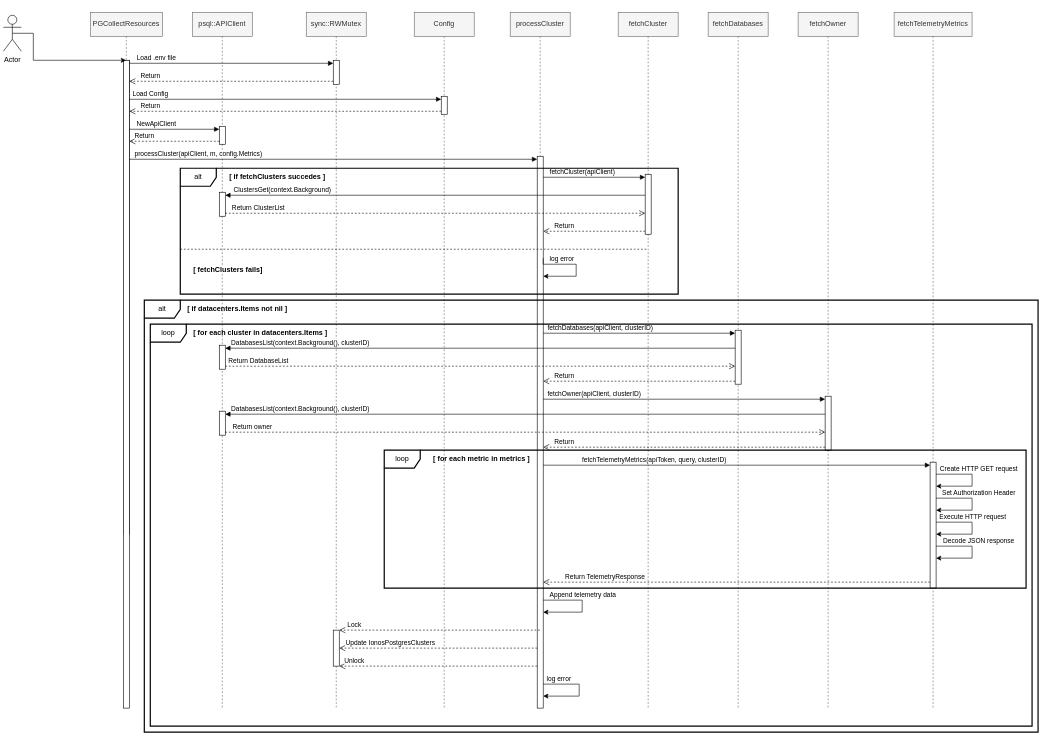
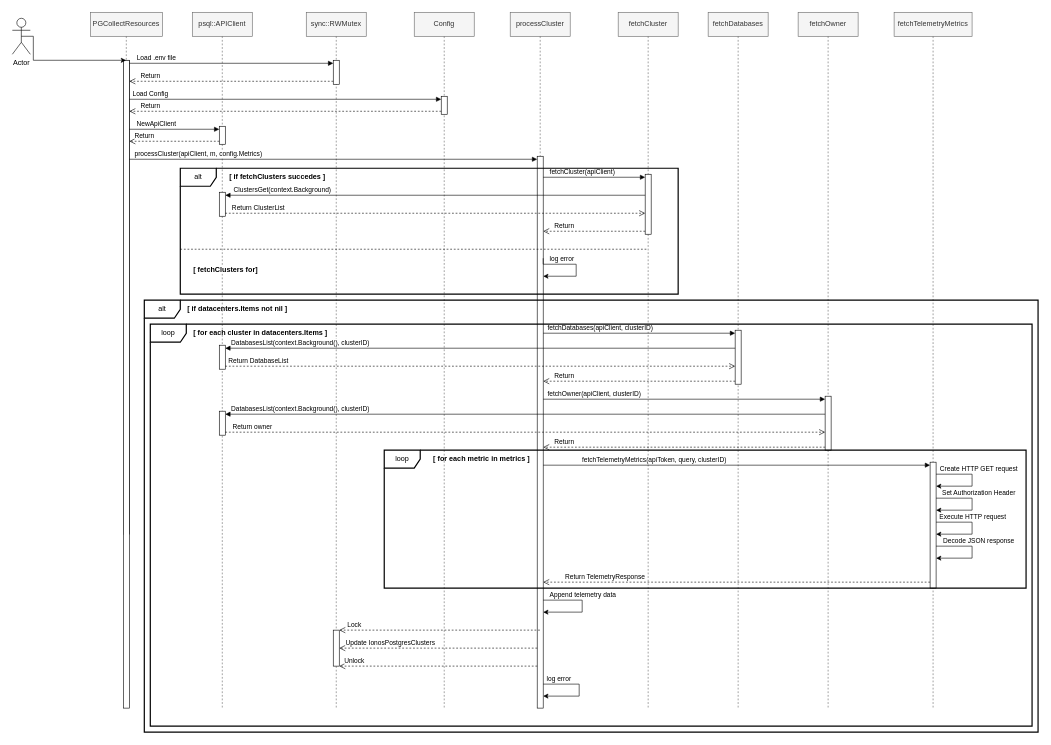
node "Actor": moved (12, 33) -> (21, 36)
node "[ fetchClusters fails]": label "[ fetchClusters fails]" -> "[ fetchClusters for]"
